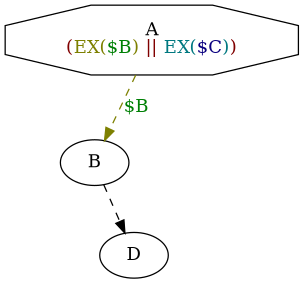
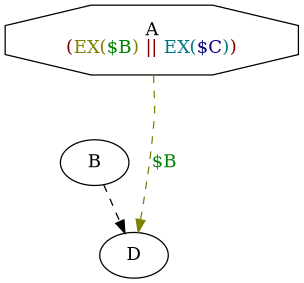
edge "A" -> "B": now "A" -> "D"
